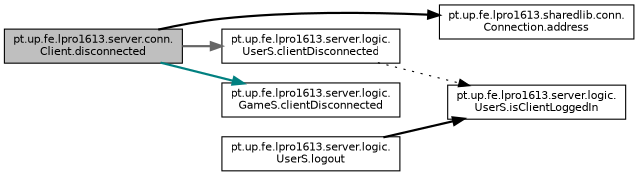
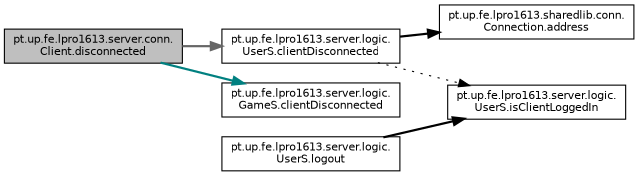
edge "pt.up.fe.lpro1613.server.conn. Client.disconnected" -> "pt.up.fe.lpro1613.sharedlib.conn. Connection.address": now "pt.up.fe.lpro1613.server.logic. UserS.clientDisconnected" -> "pt.up.fe.lpro1613.sharedlib.conn. Connection.address"
